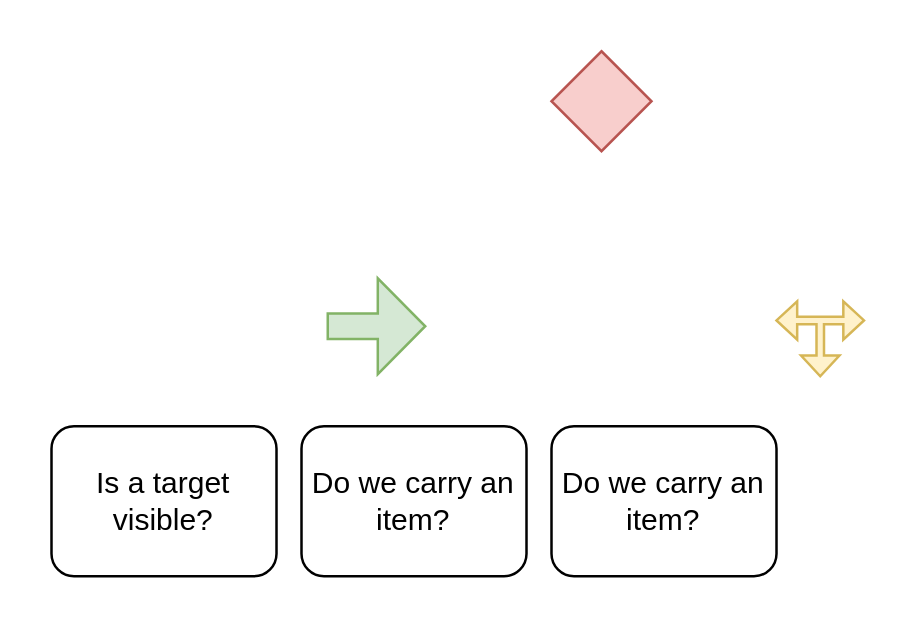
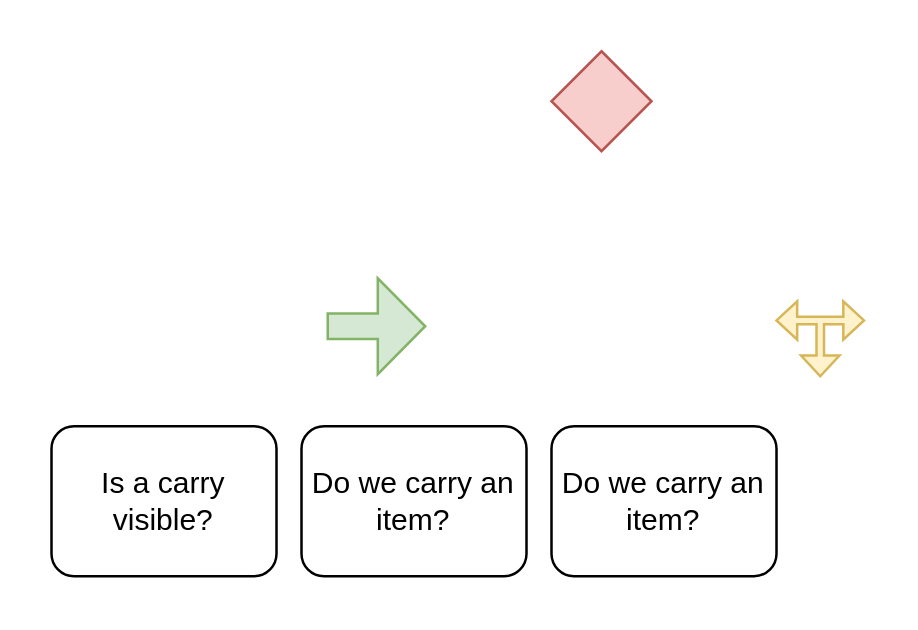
node "Is a target visible?": label "Is a target visible?" -> "Is a carry visible?"
